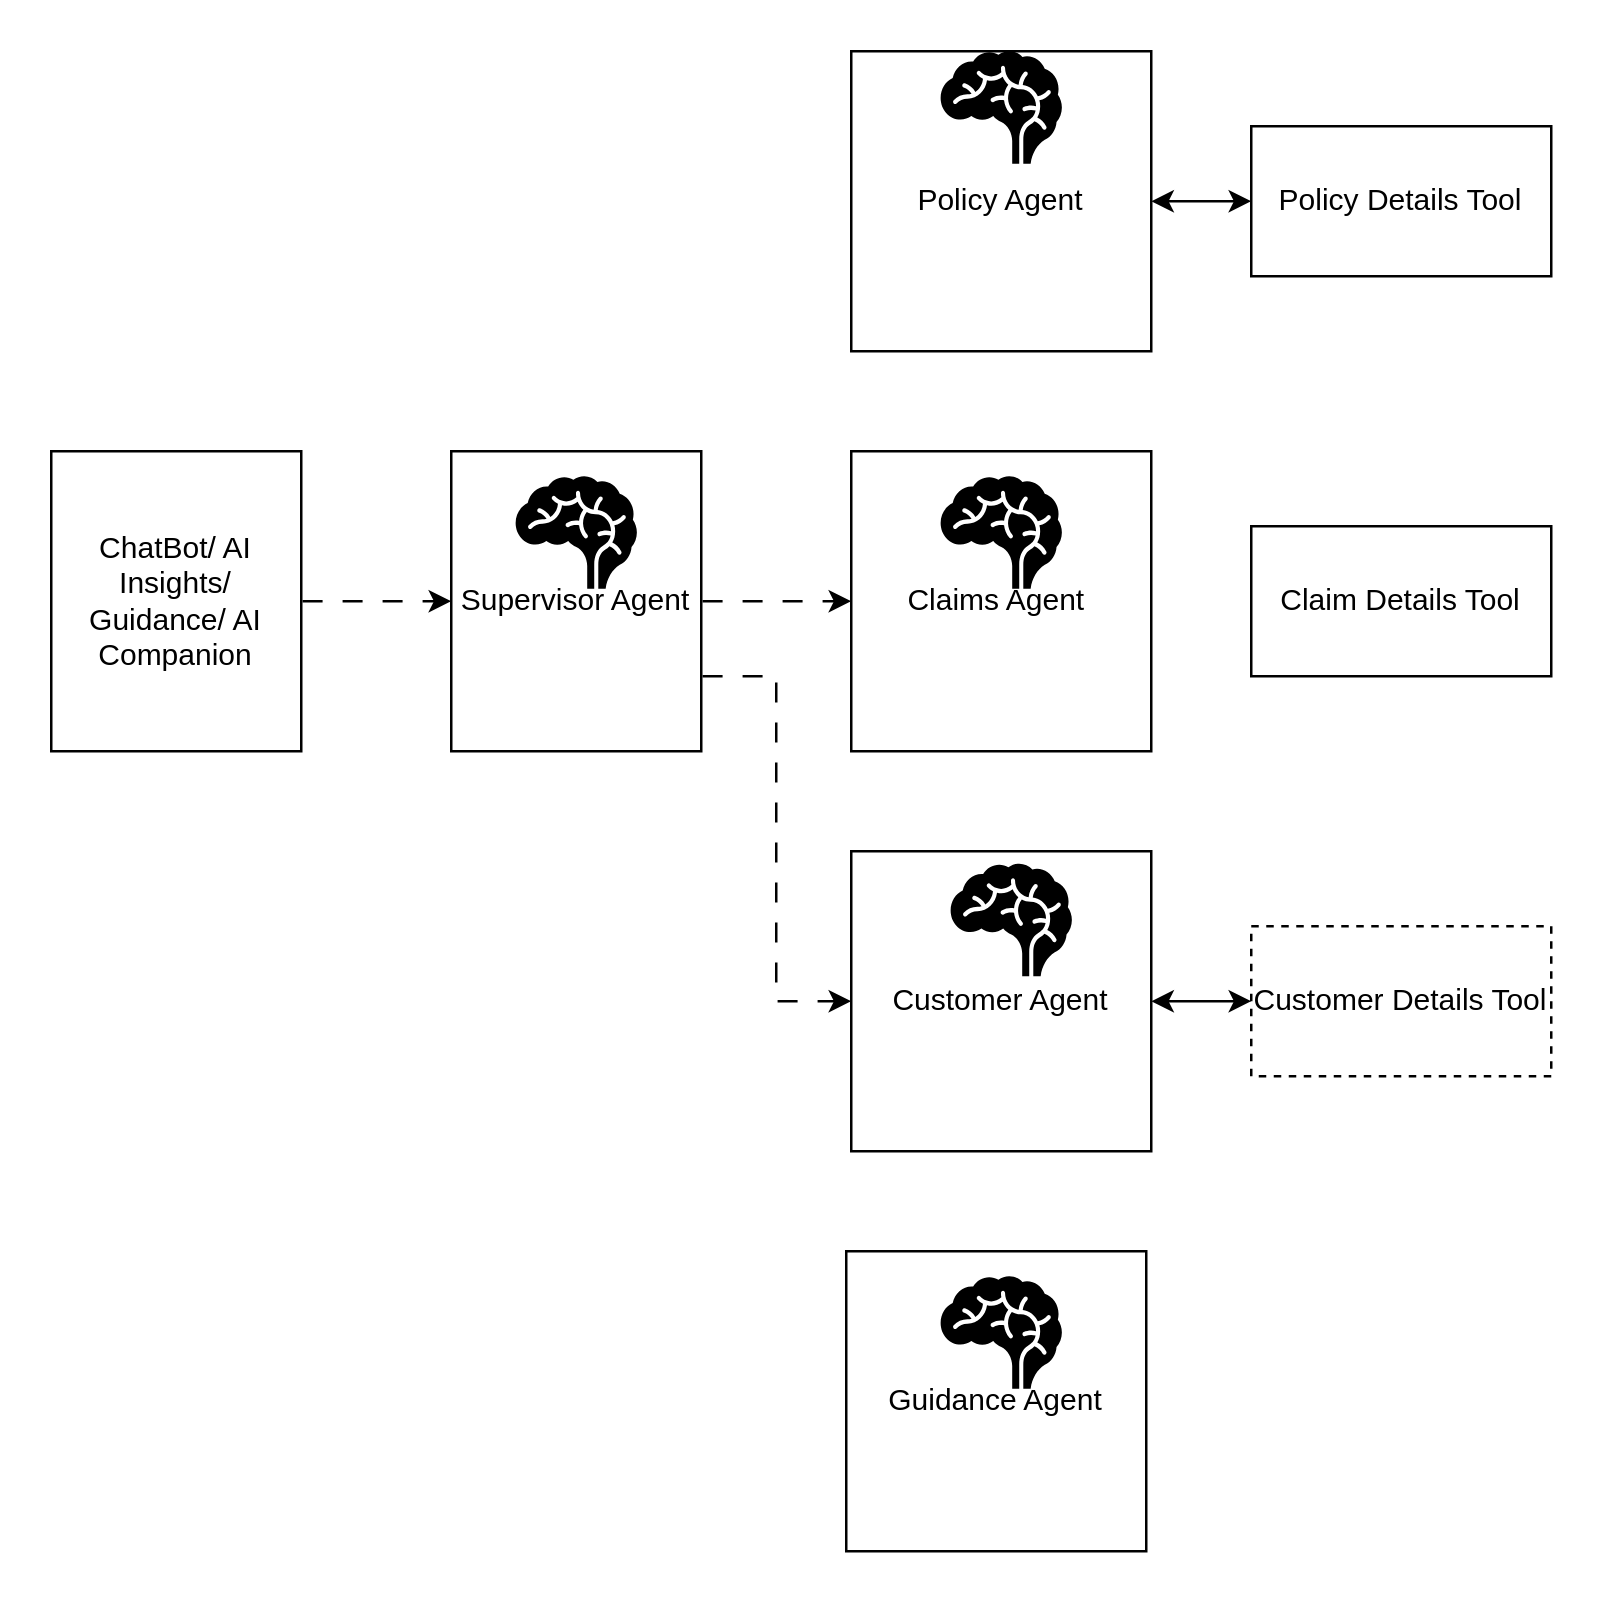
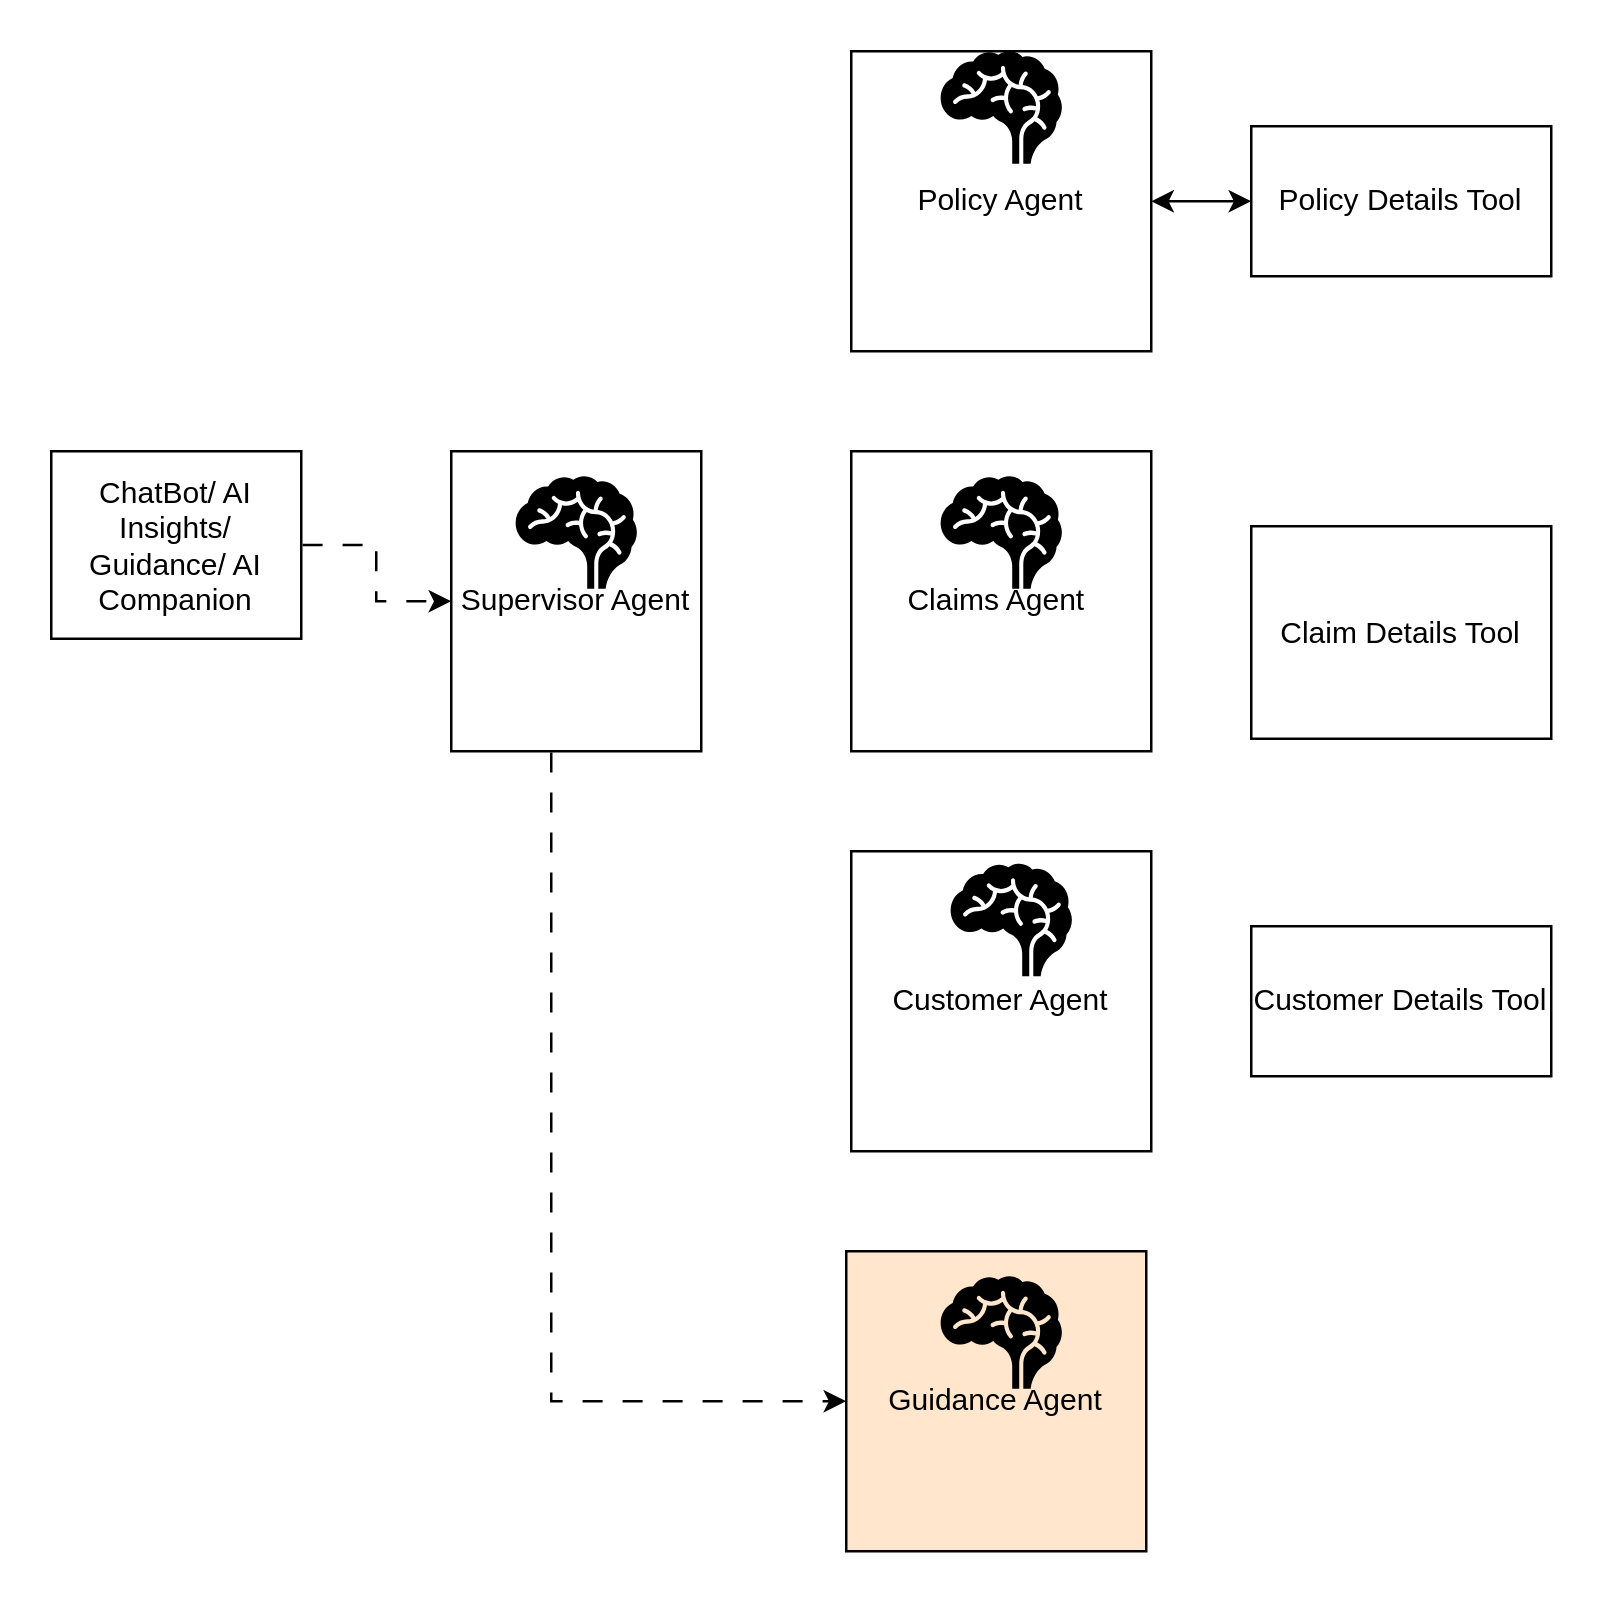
node "ChatBot/ AI Insights/ Guidance/ AI Companion": size 250x300 -> 250x188
edge "Supervisor Agent" -> "Claims Agent": removed
node "Claim Details Tool": size 300x150 -> 300x213
edge "Supervisor Agent" -> "Guidance Agent": added
edge "Supervisor Agent" -> "Customer Agent": removed
edge "Customer Agent" -- "Customer Details Tool": removed
node "Customer Details Tool": style dashed -> solid
node "Guidance Agent": fillcolor #ffffff -> #ffe6cc
